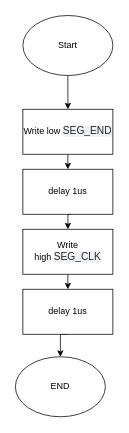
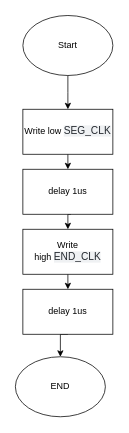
node "Write low SEG_END": label "Write low SEG_END" -> "Write low SEG_CLK"
node "Write high SEG_CLK": label "Write high SEG_CLK" -> "Write high END_CLK"
